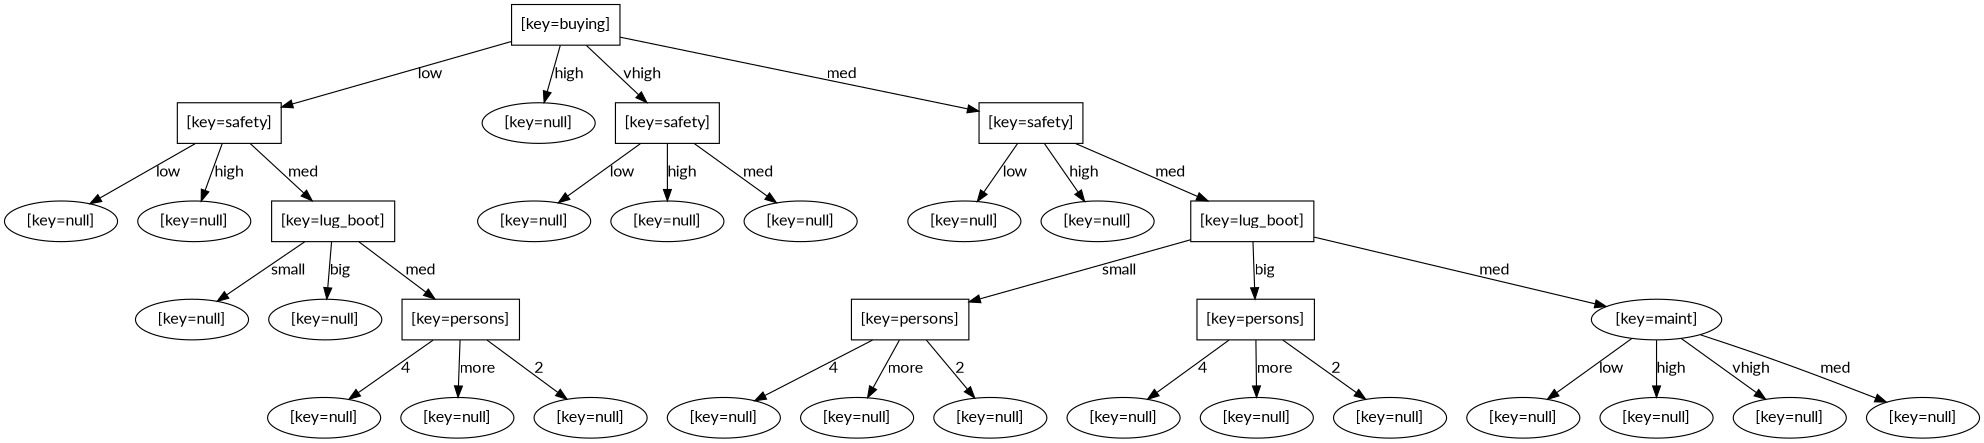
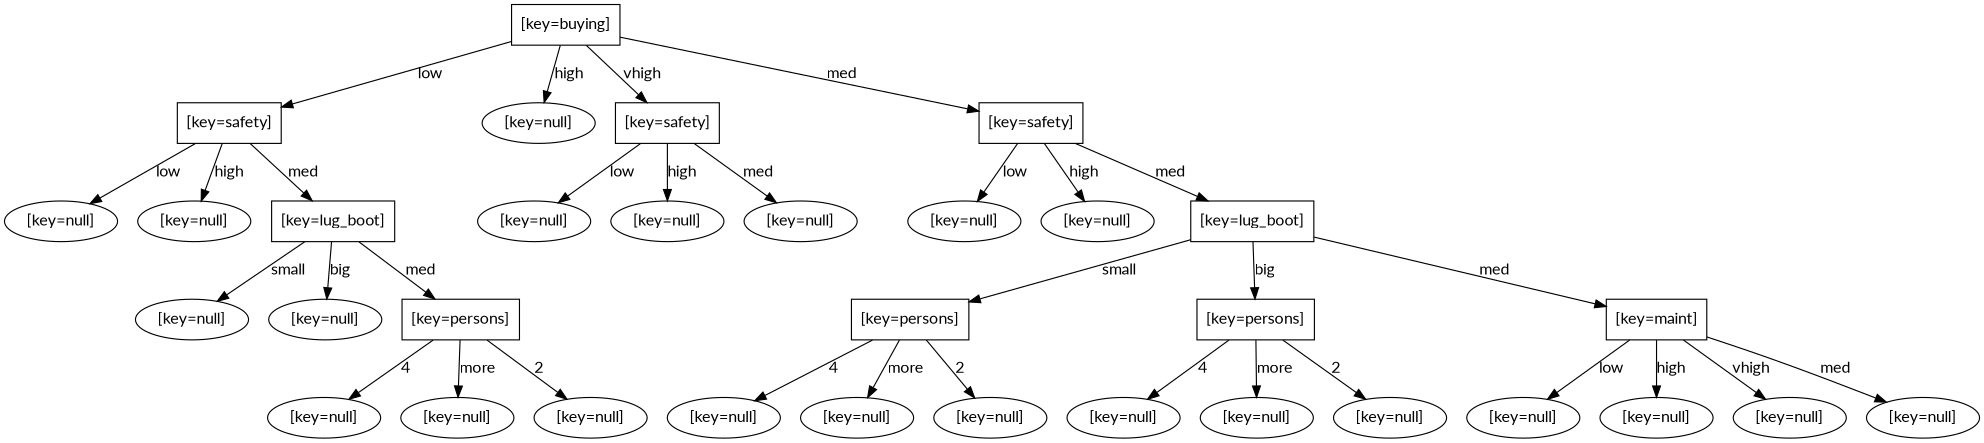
node "[key=maint]": shape ellipse -> box
